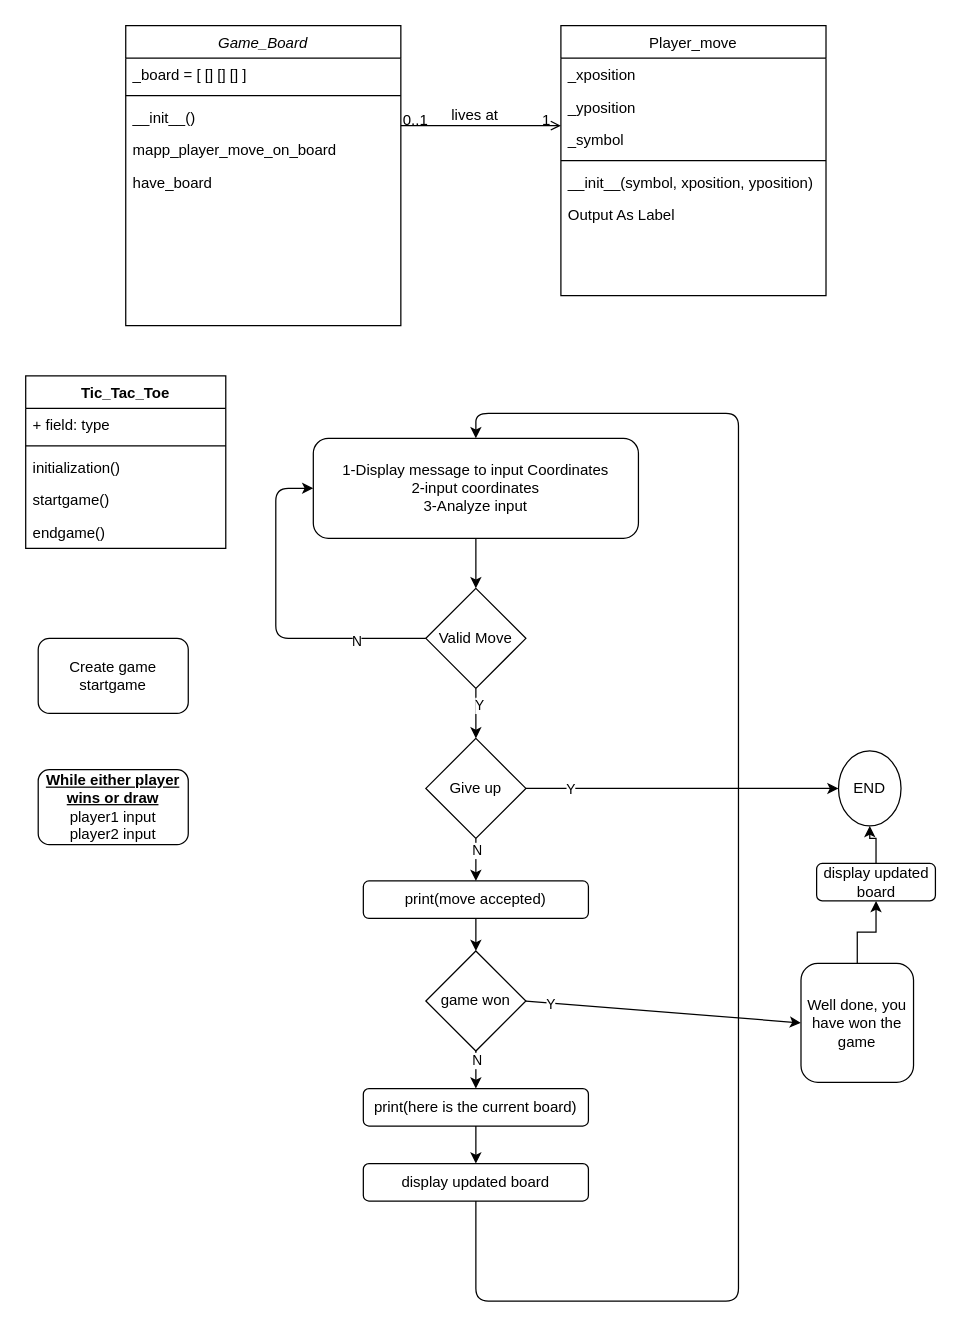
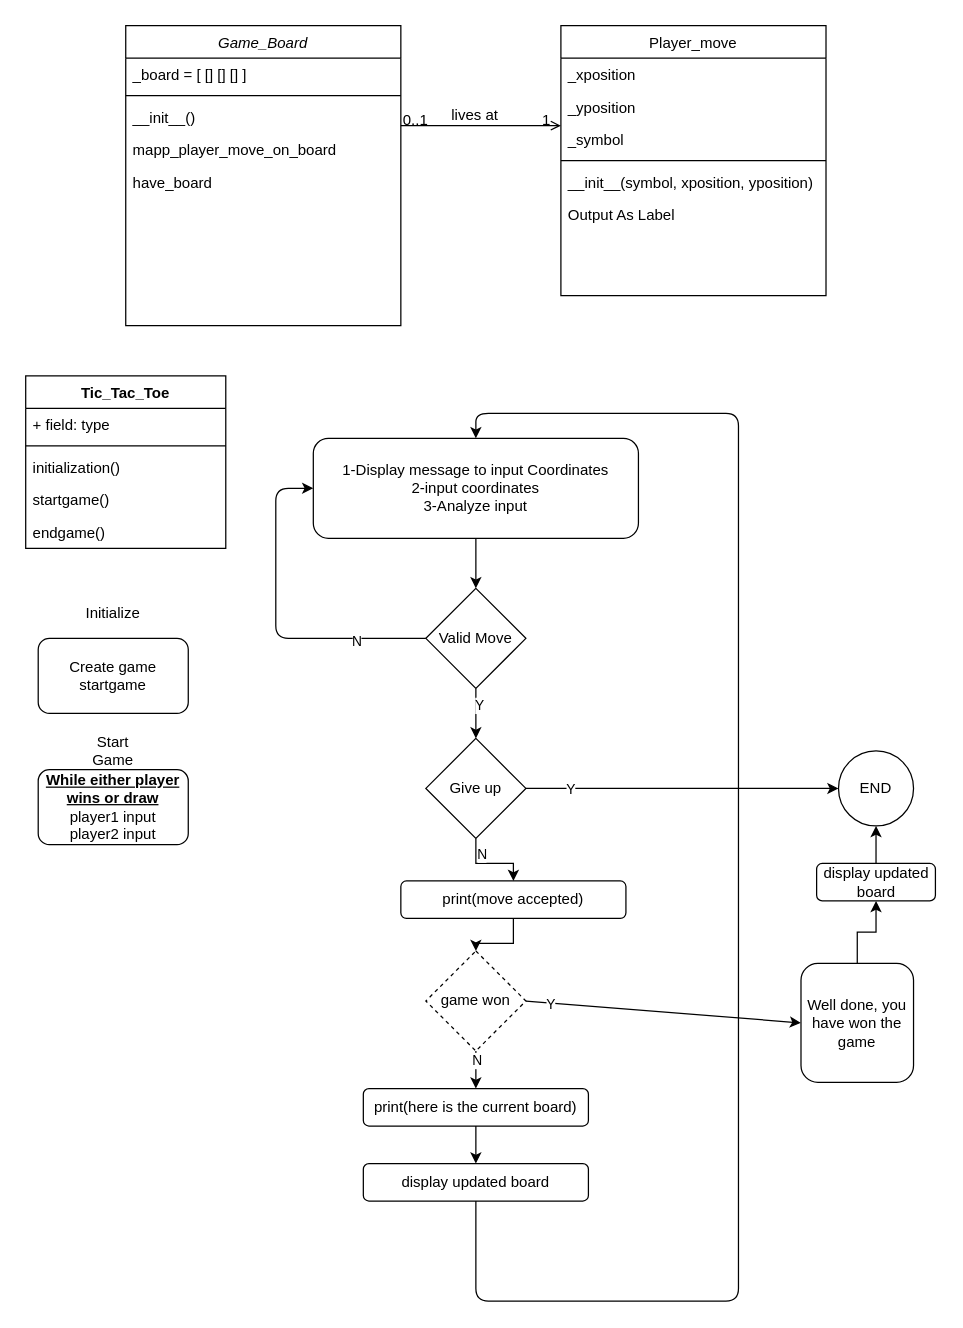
node "Initialize": added
node "Start Game": added
node "END": size 63x75 -> 75x75
node "print(move accepted)": moved (476, 899) -> (513, 899)
node "game won": style solid -> dashed
